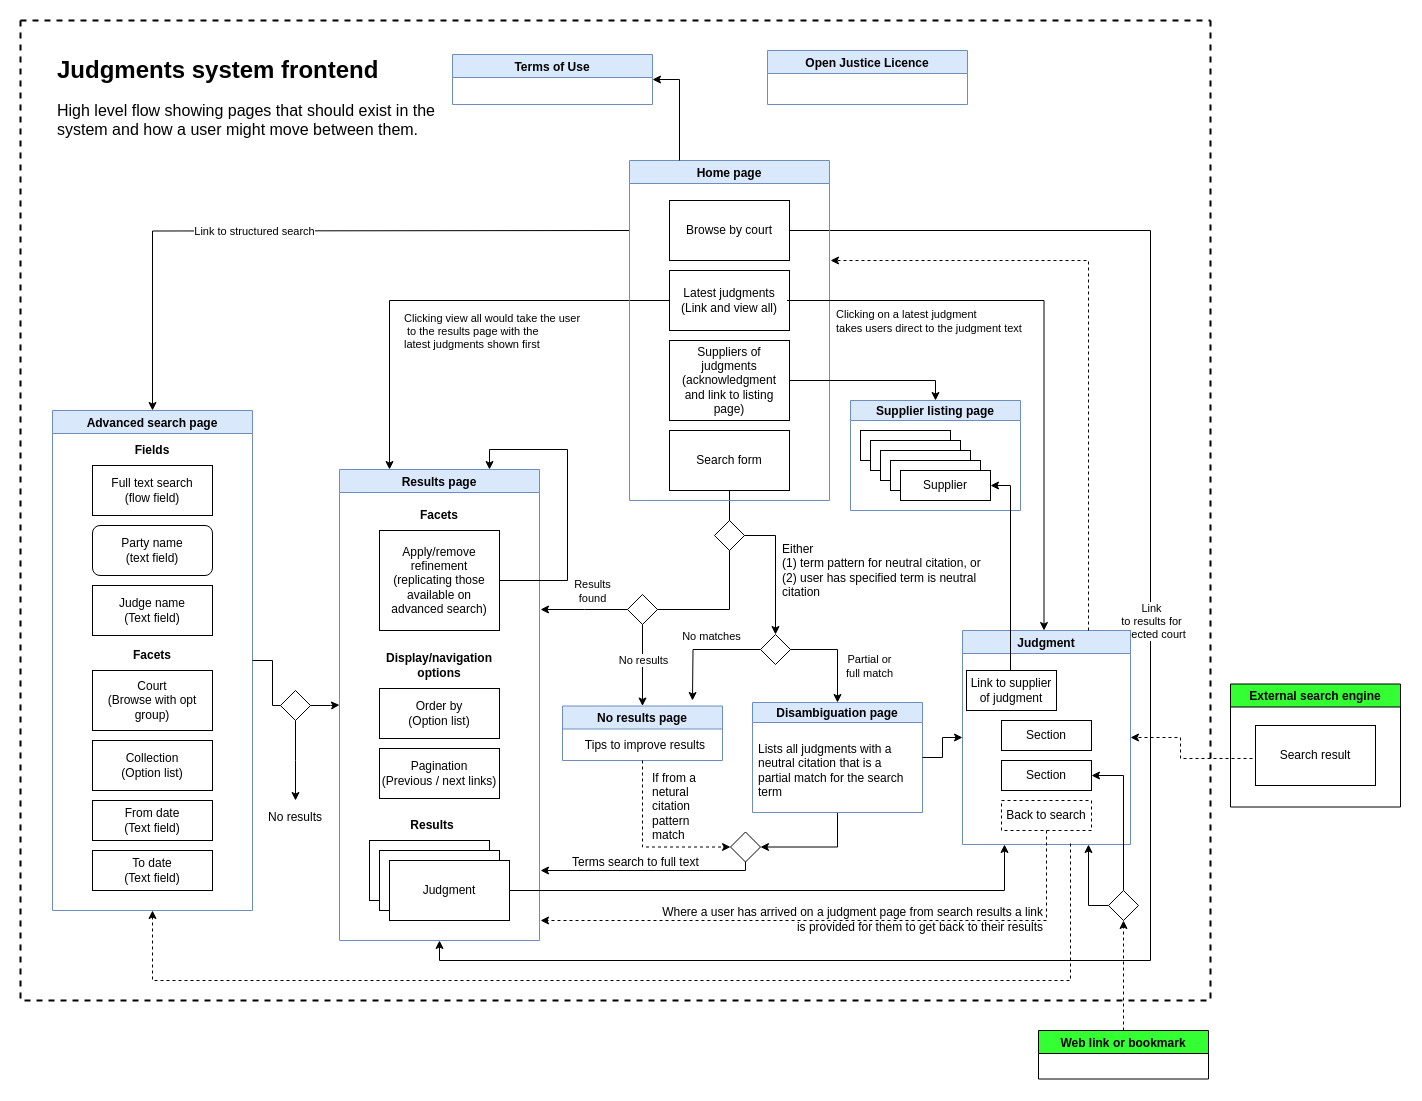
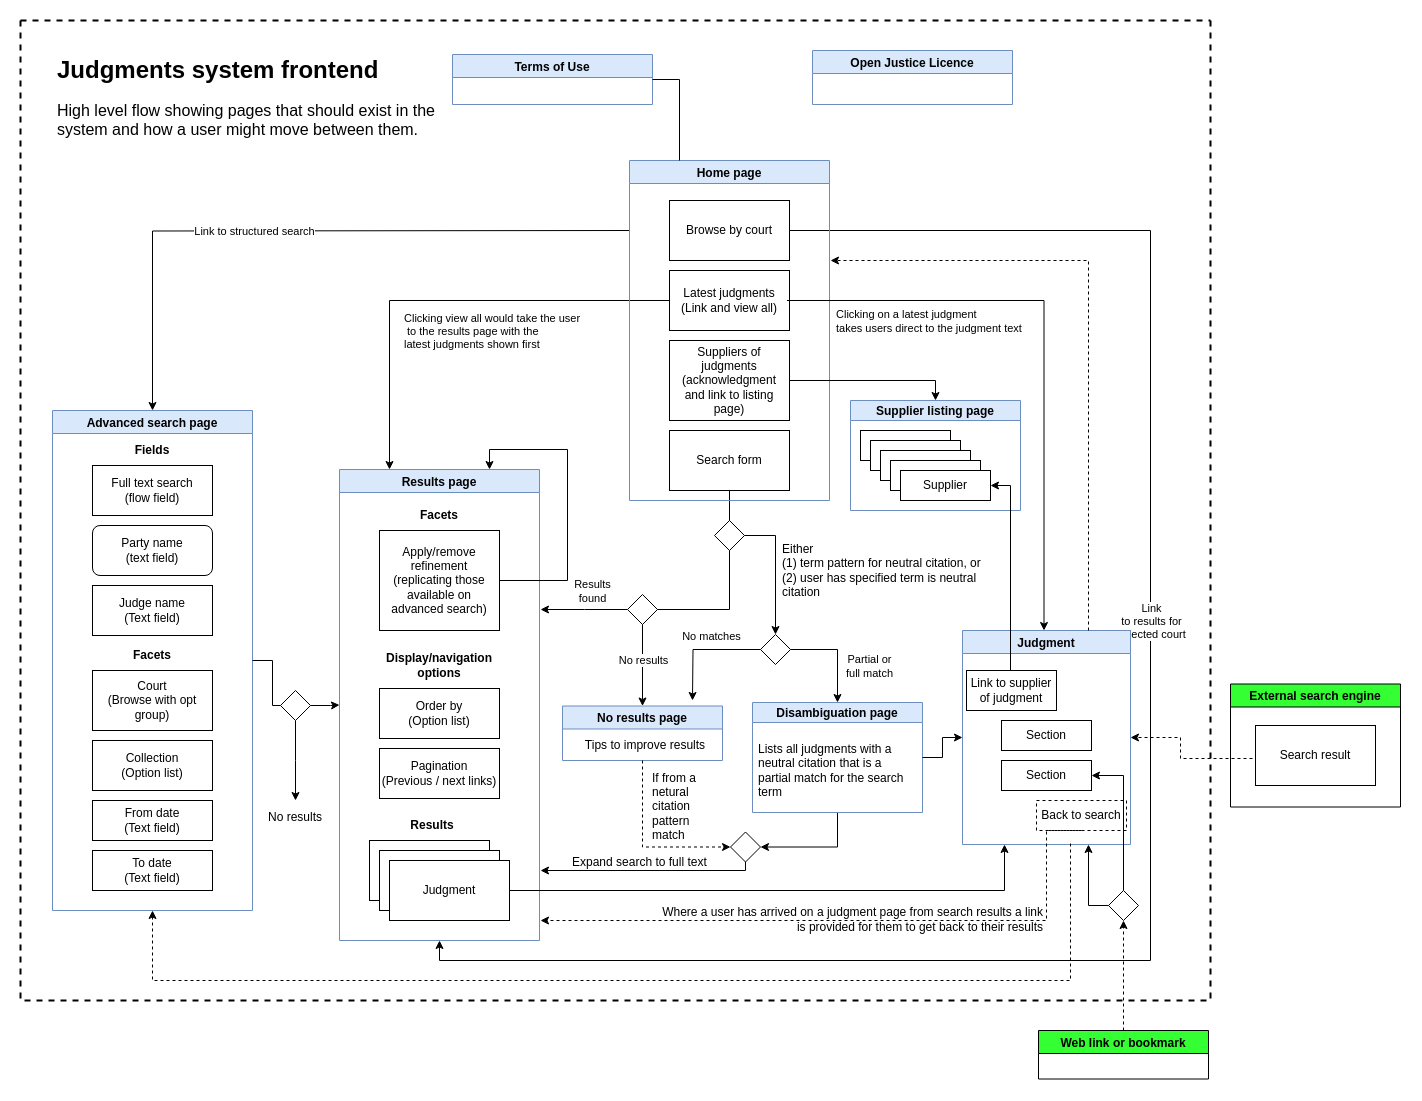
node "Open Justice Licence": moved (868, 78) -> (913, 78)
edge "Home page" -> "Terms of Use": arrowhead classic -> none
node "Back to search": moved (1047, 816) -> (1082, 816)
node "Terms search to full text": label "Terms search to full text" -> "Expand search to full text"
